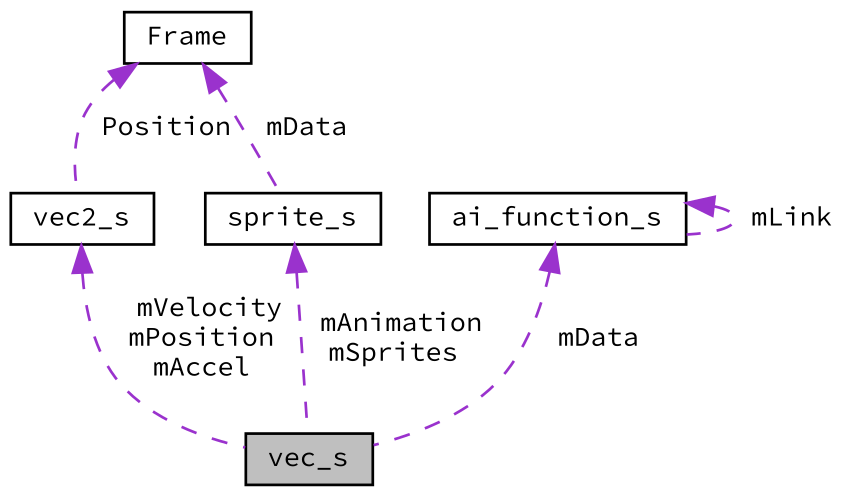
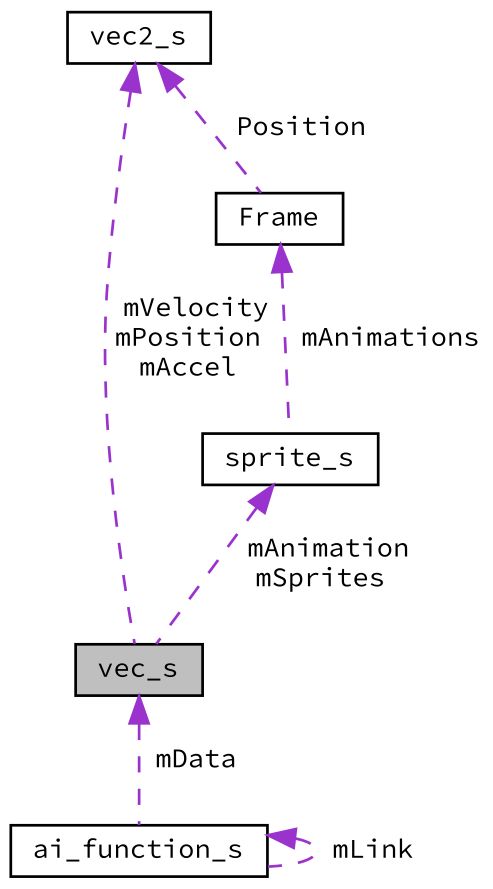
edge "sprite_s" -> "Frame": label " mData" -> " mAnimations"
edge "vec2_s" -> "Frame": reversed
edge "vec_s" -> "ai_function_s": reversed
